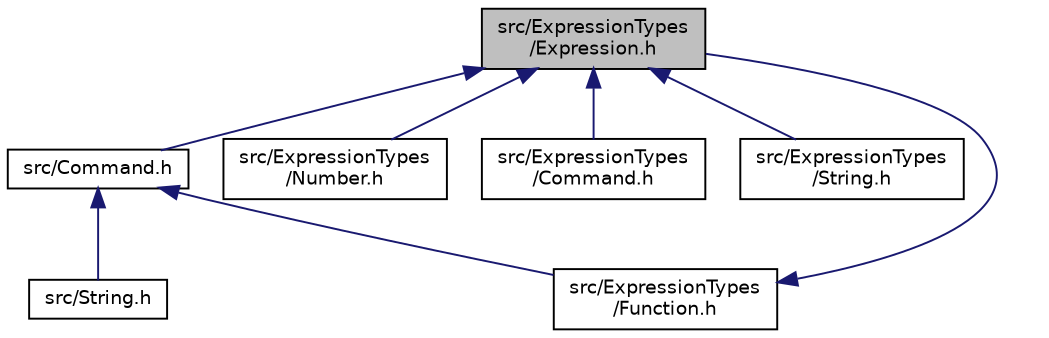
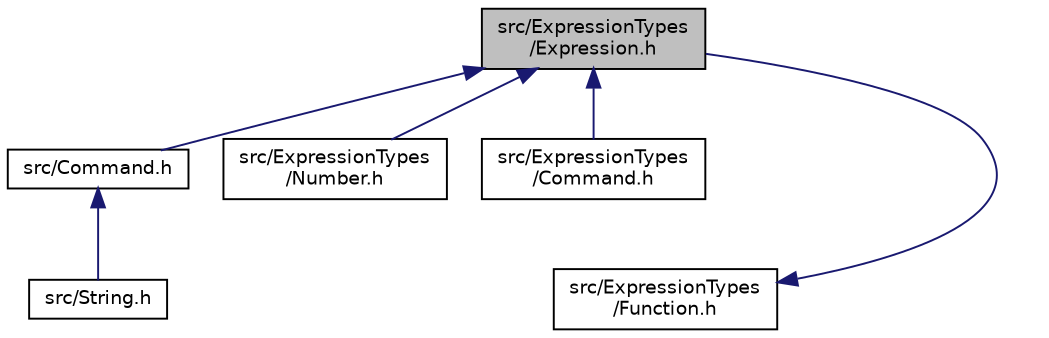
node "src/ExpressionTypes /String.h": removed
edge "src/ExpressionTypes /Function.h" -> "src/Command.h": removed
